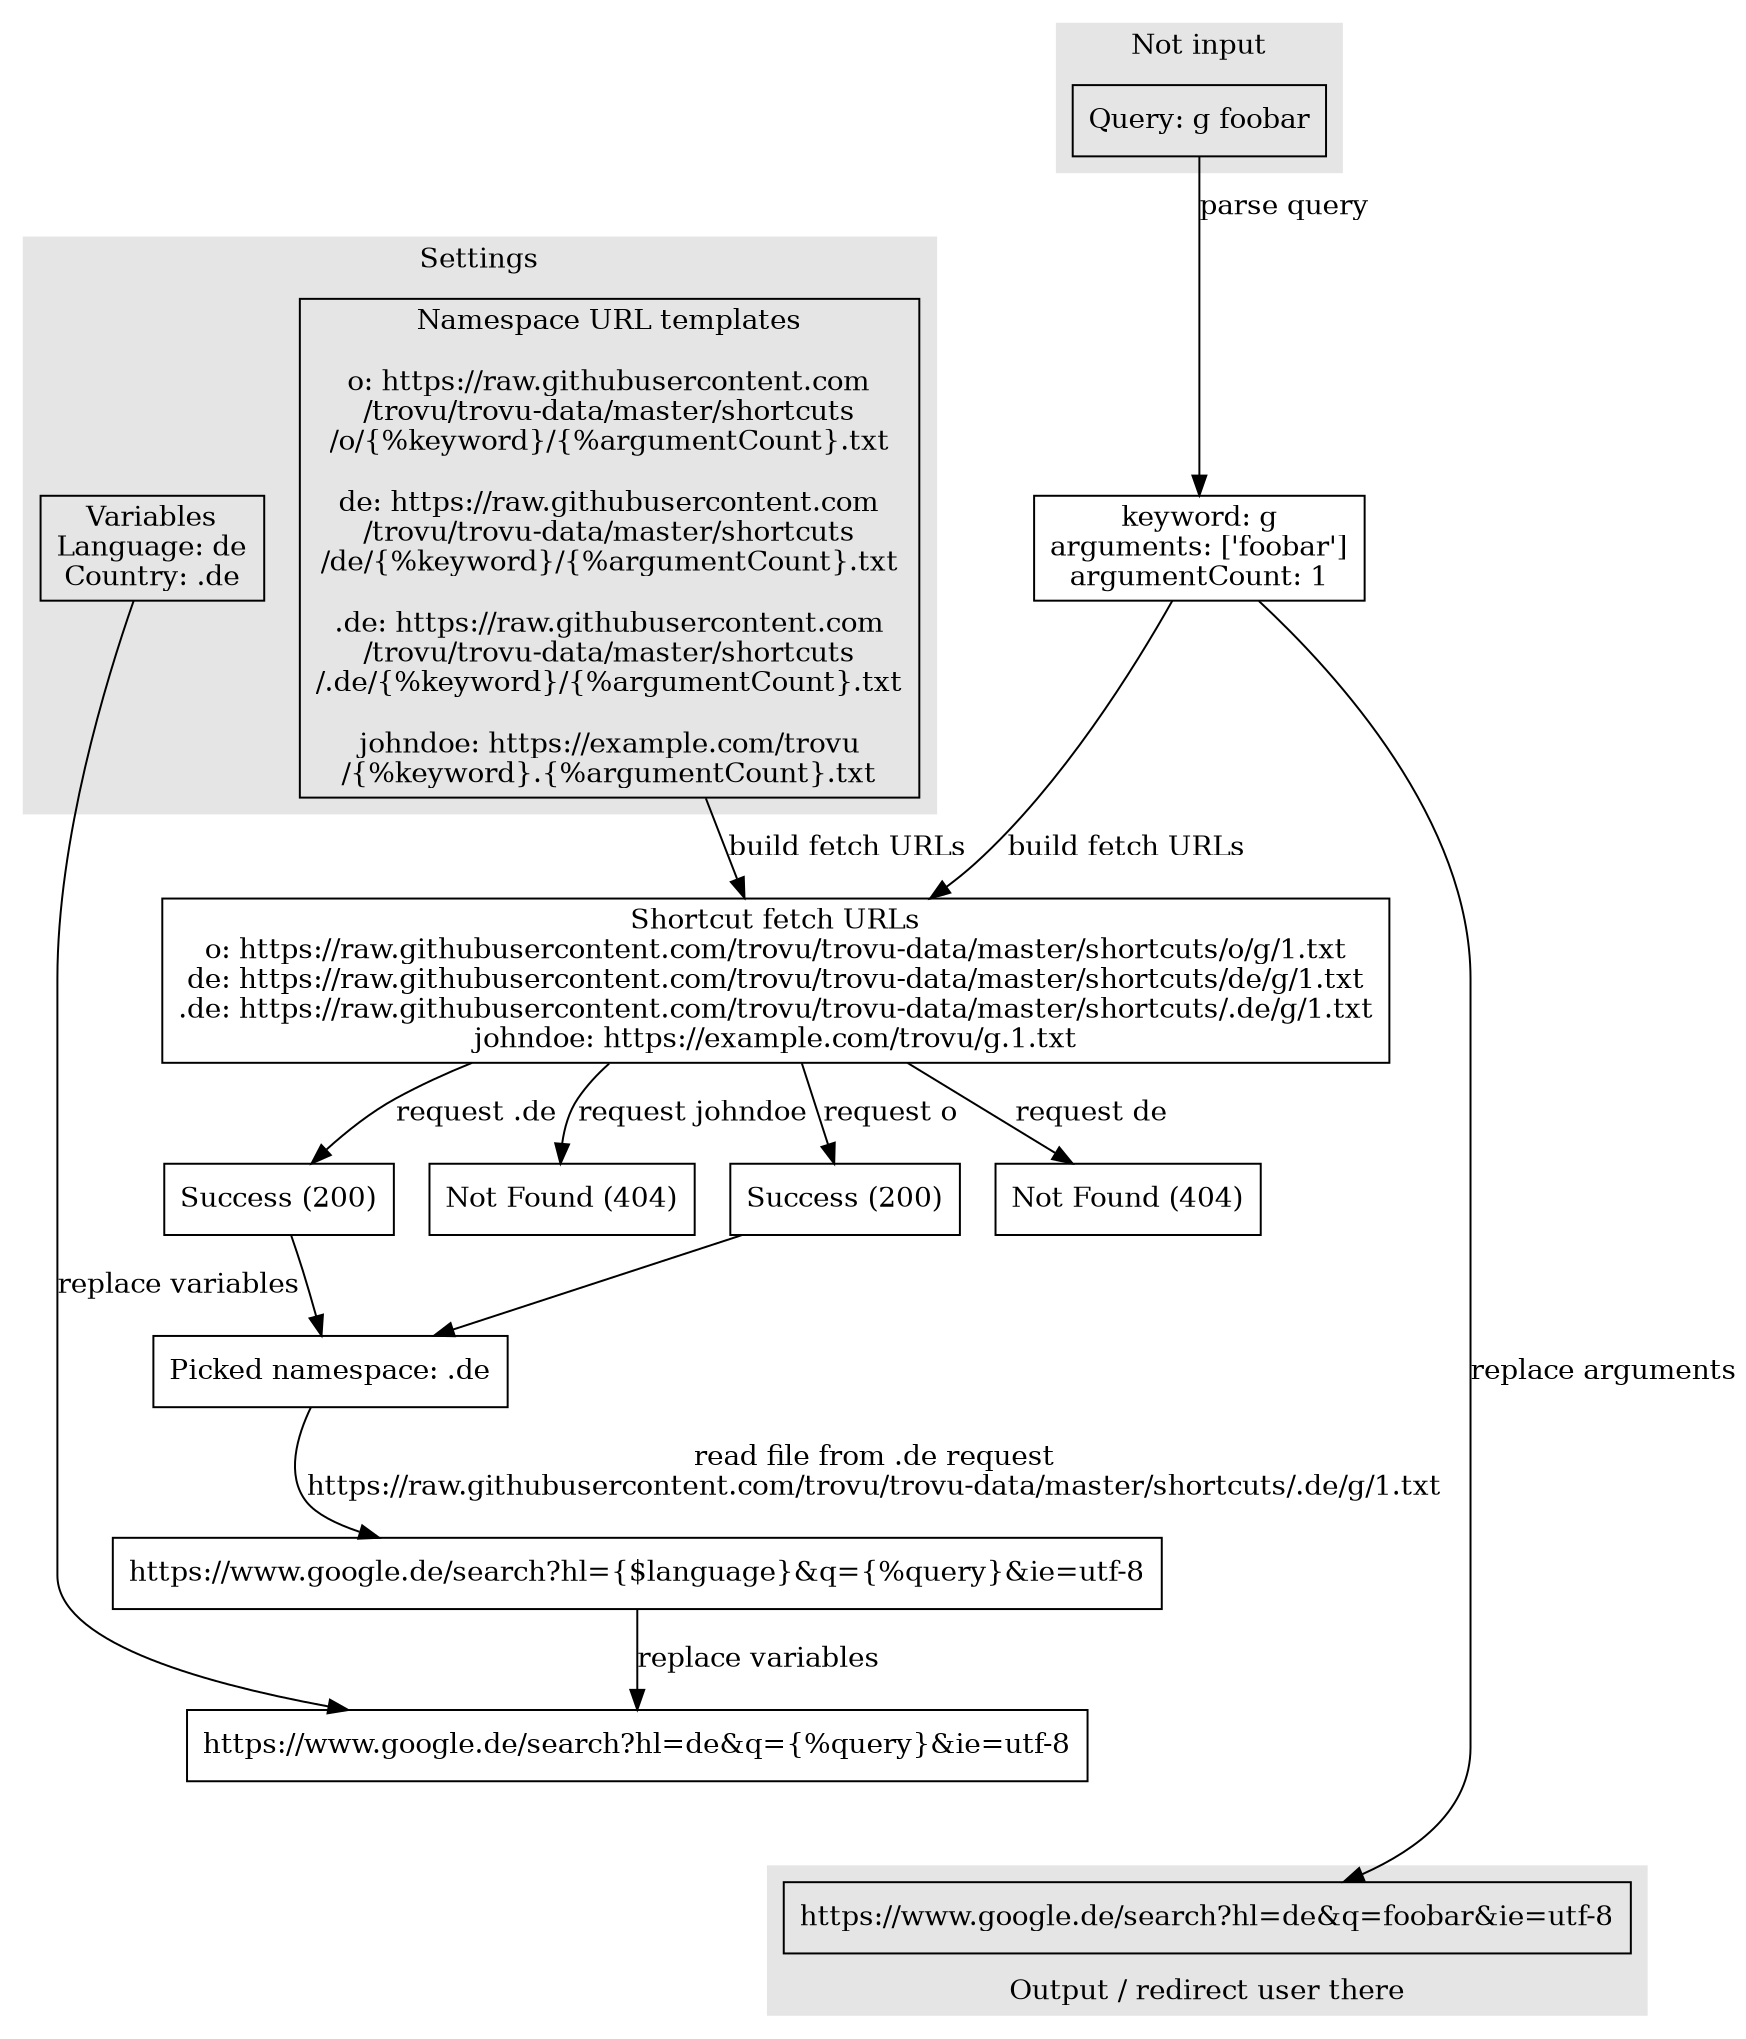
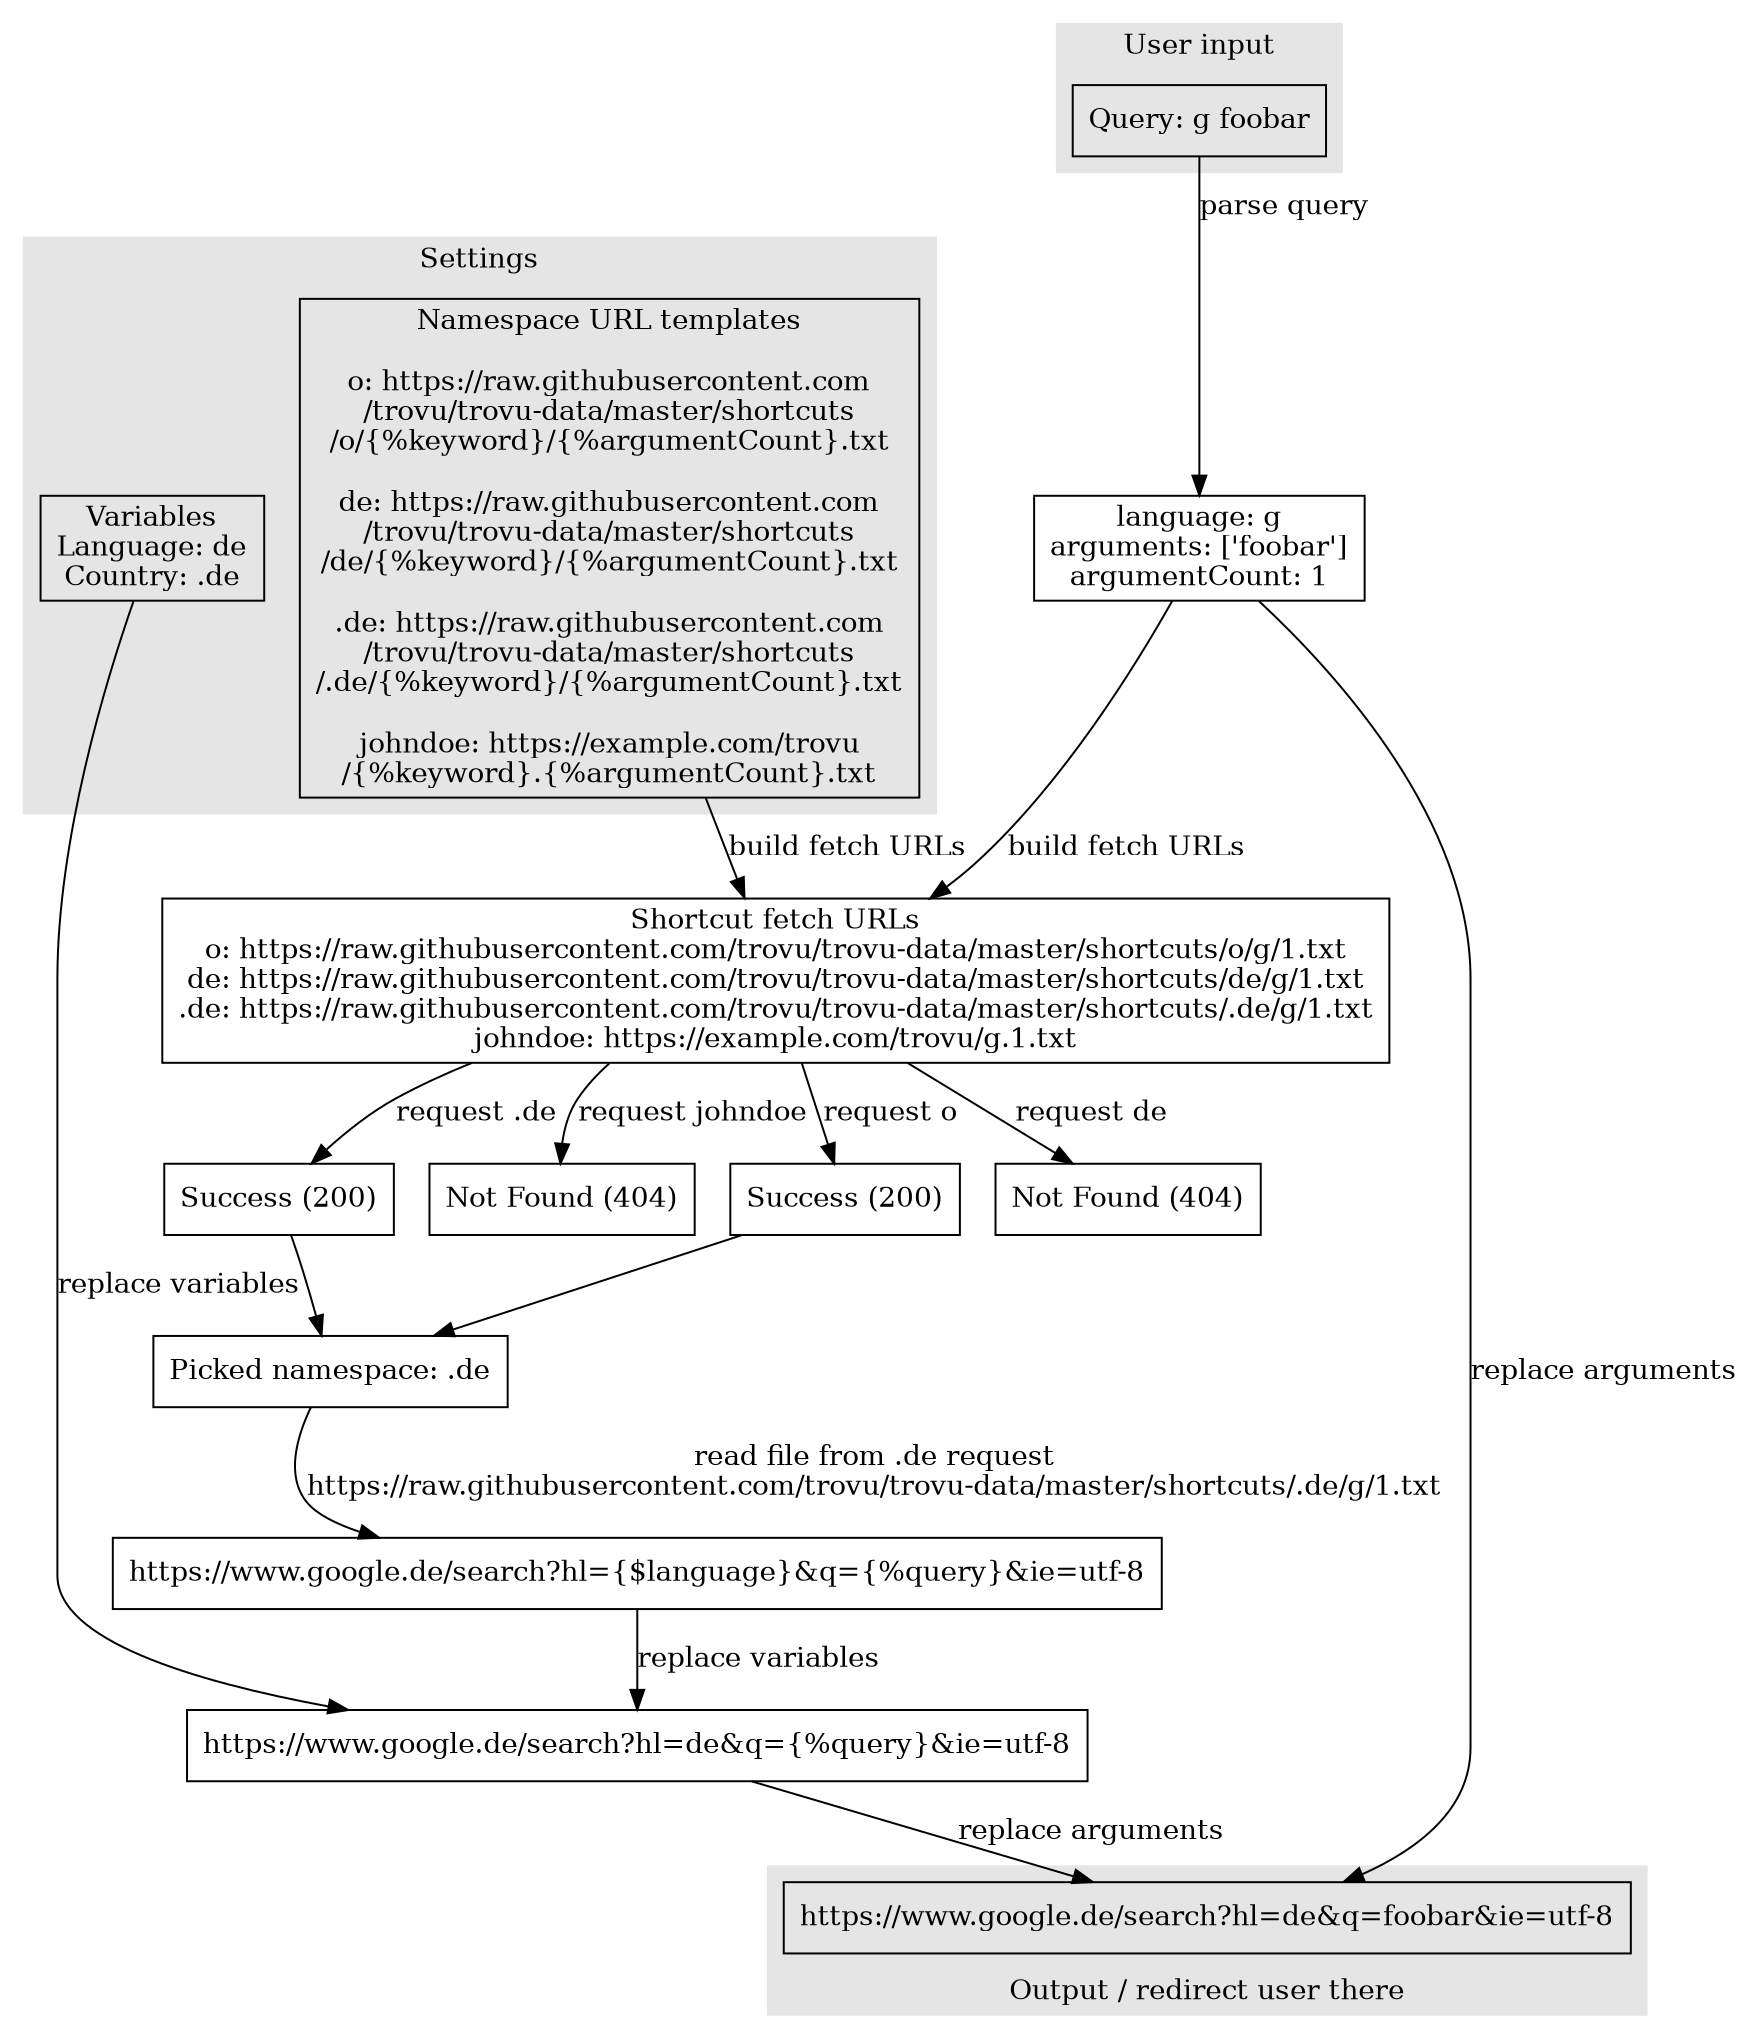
cluster "Not input": label "Not input" -> "User input"
node "keyword: g arguments: ['foobar'] argumentCount: 1": label "keyword: g arguments: ['foobar'] argumentCount: 1" -> "language: g arguments: ['foobar'] argumentCount: 1"
edge "https://www.google.de/search?hl=de&q={%query}&ie=utf-8" -> "https://www.google.de/search?hl=de&q=foobar&ie=utf-8": added, label "replace arguments"
